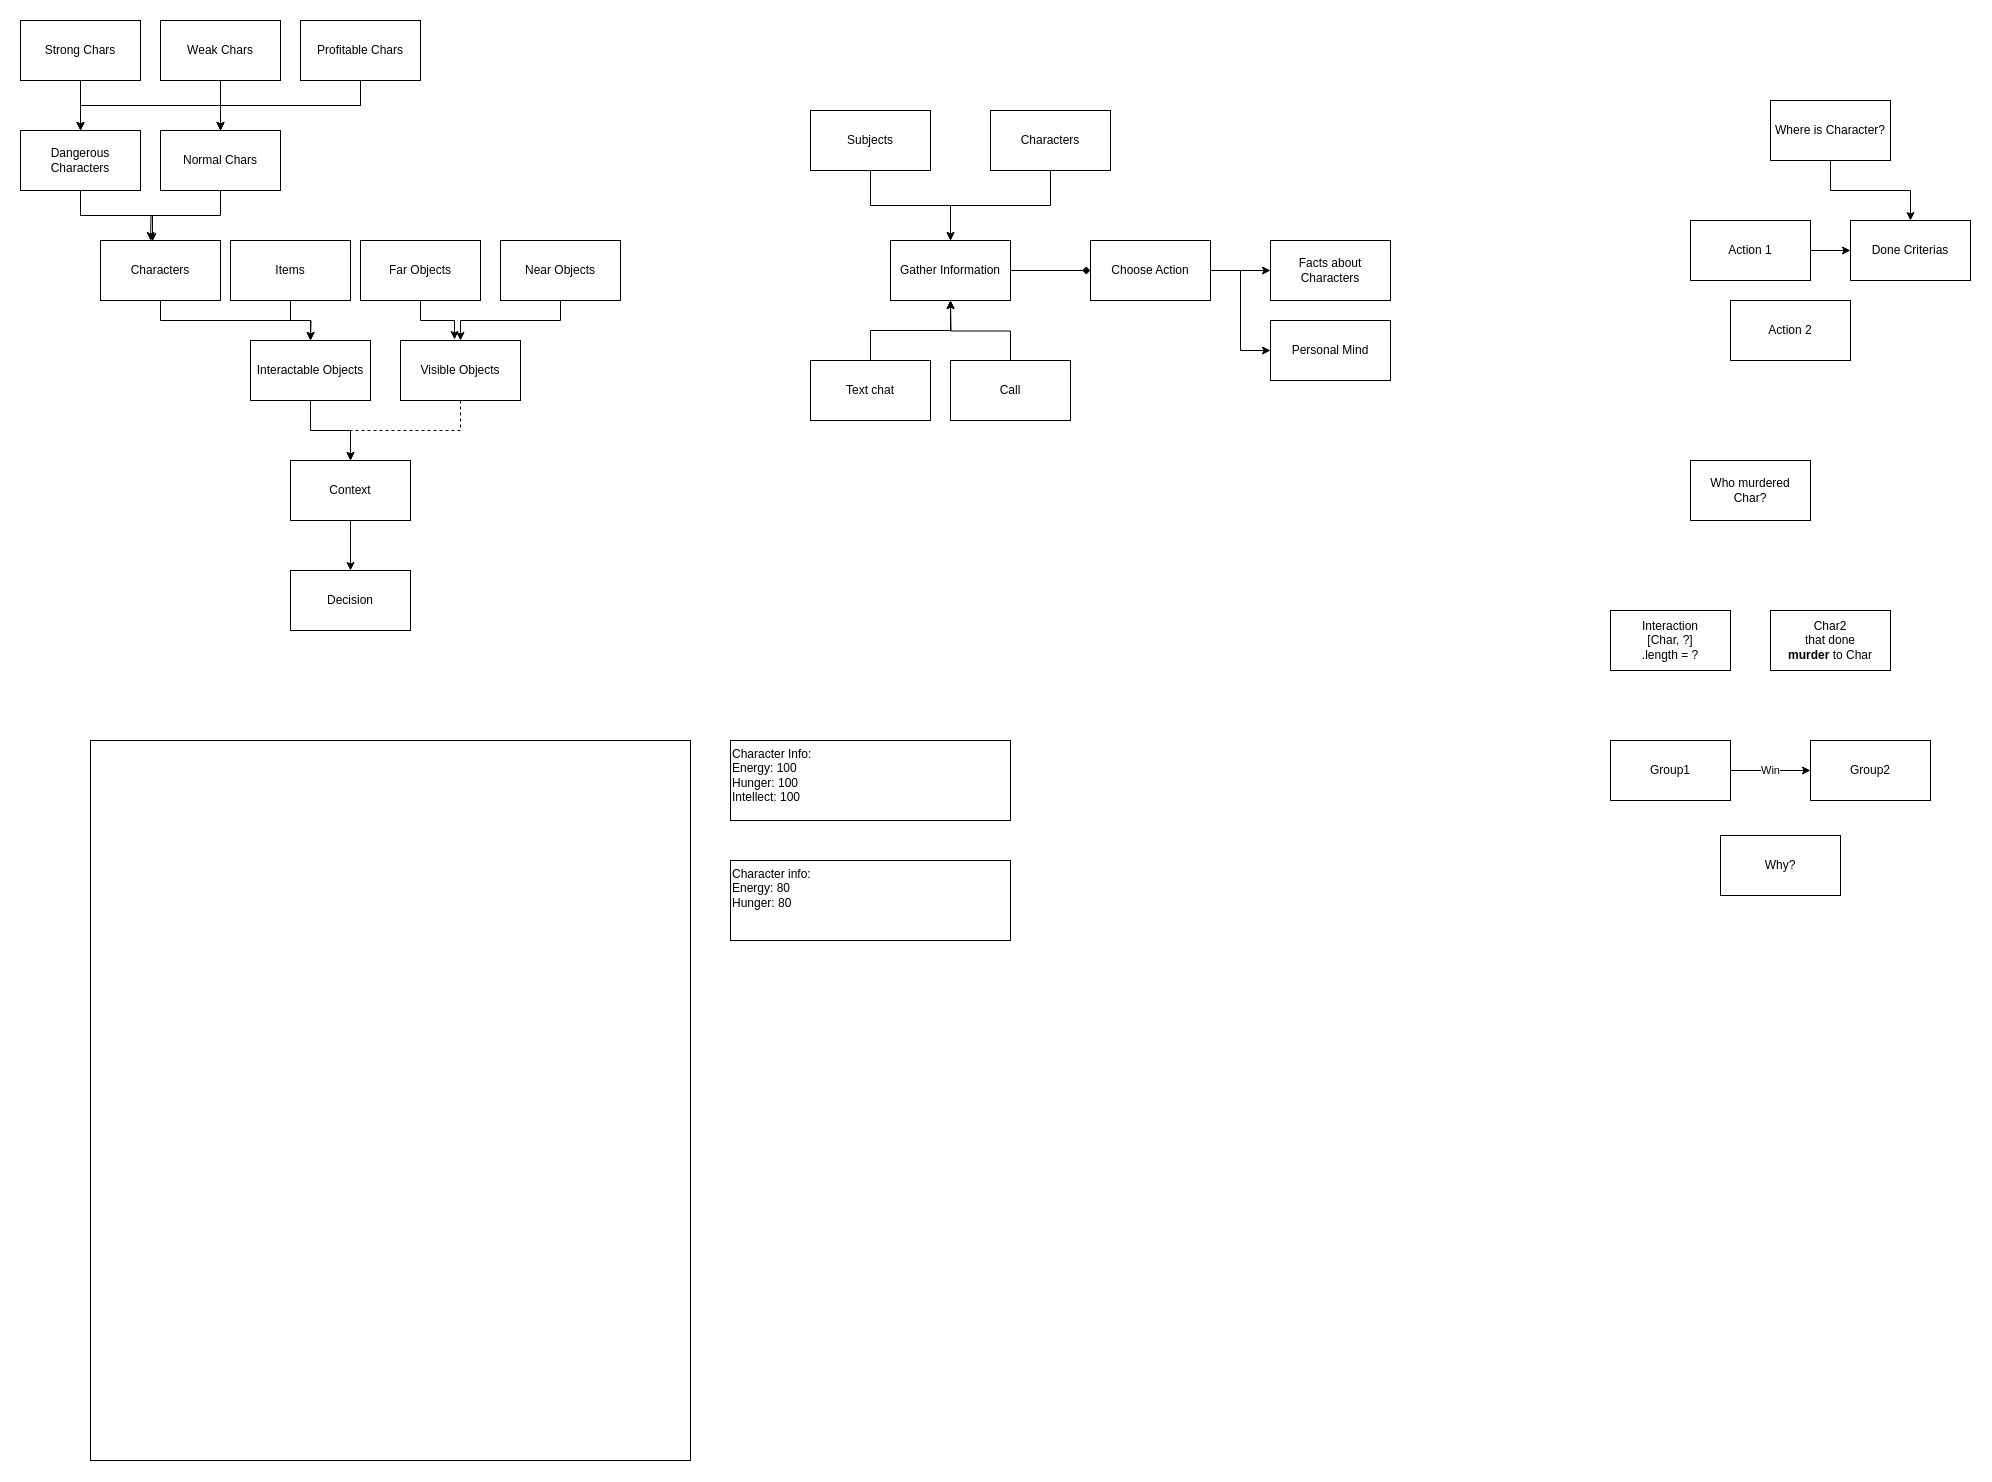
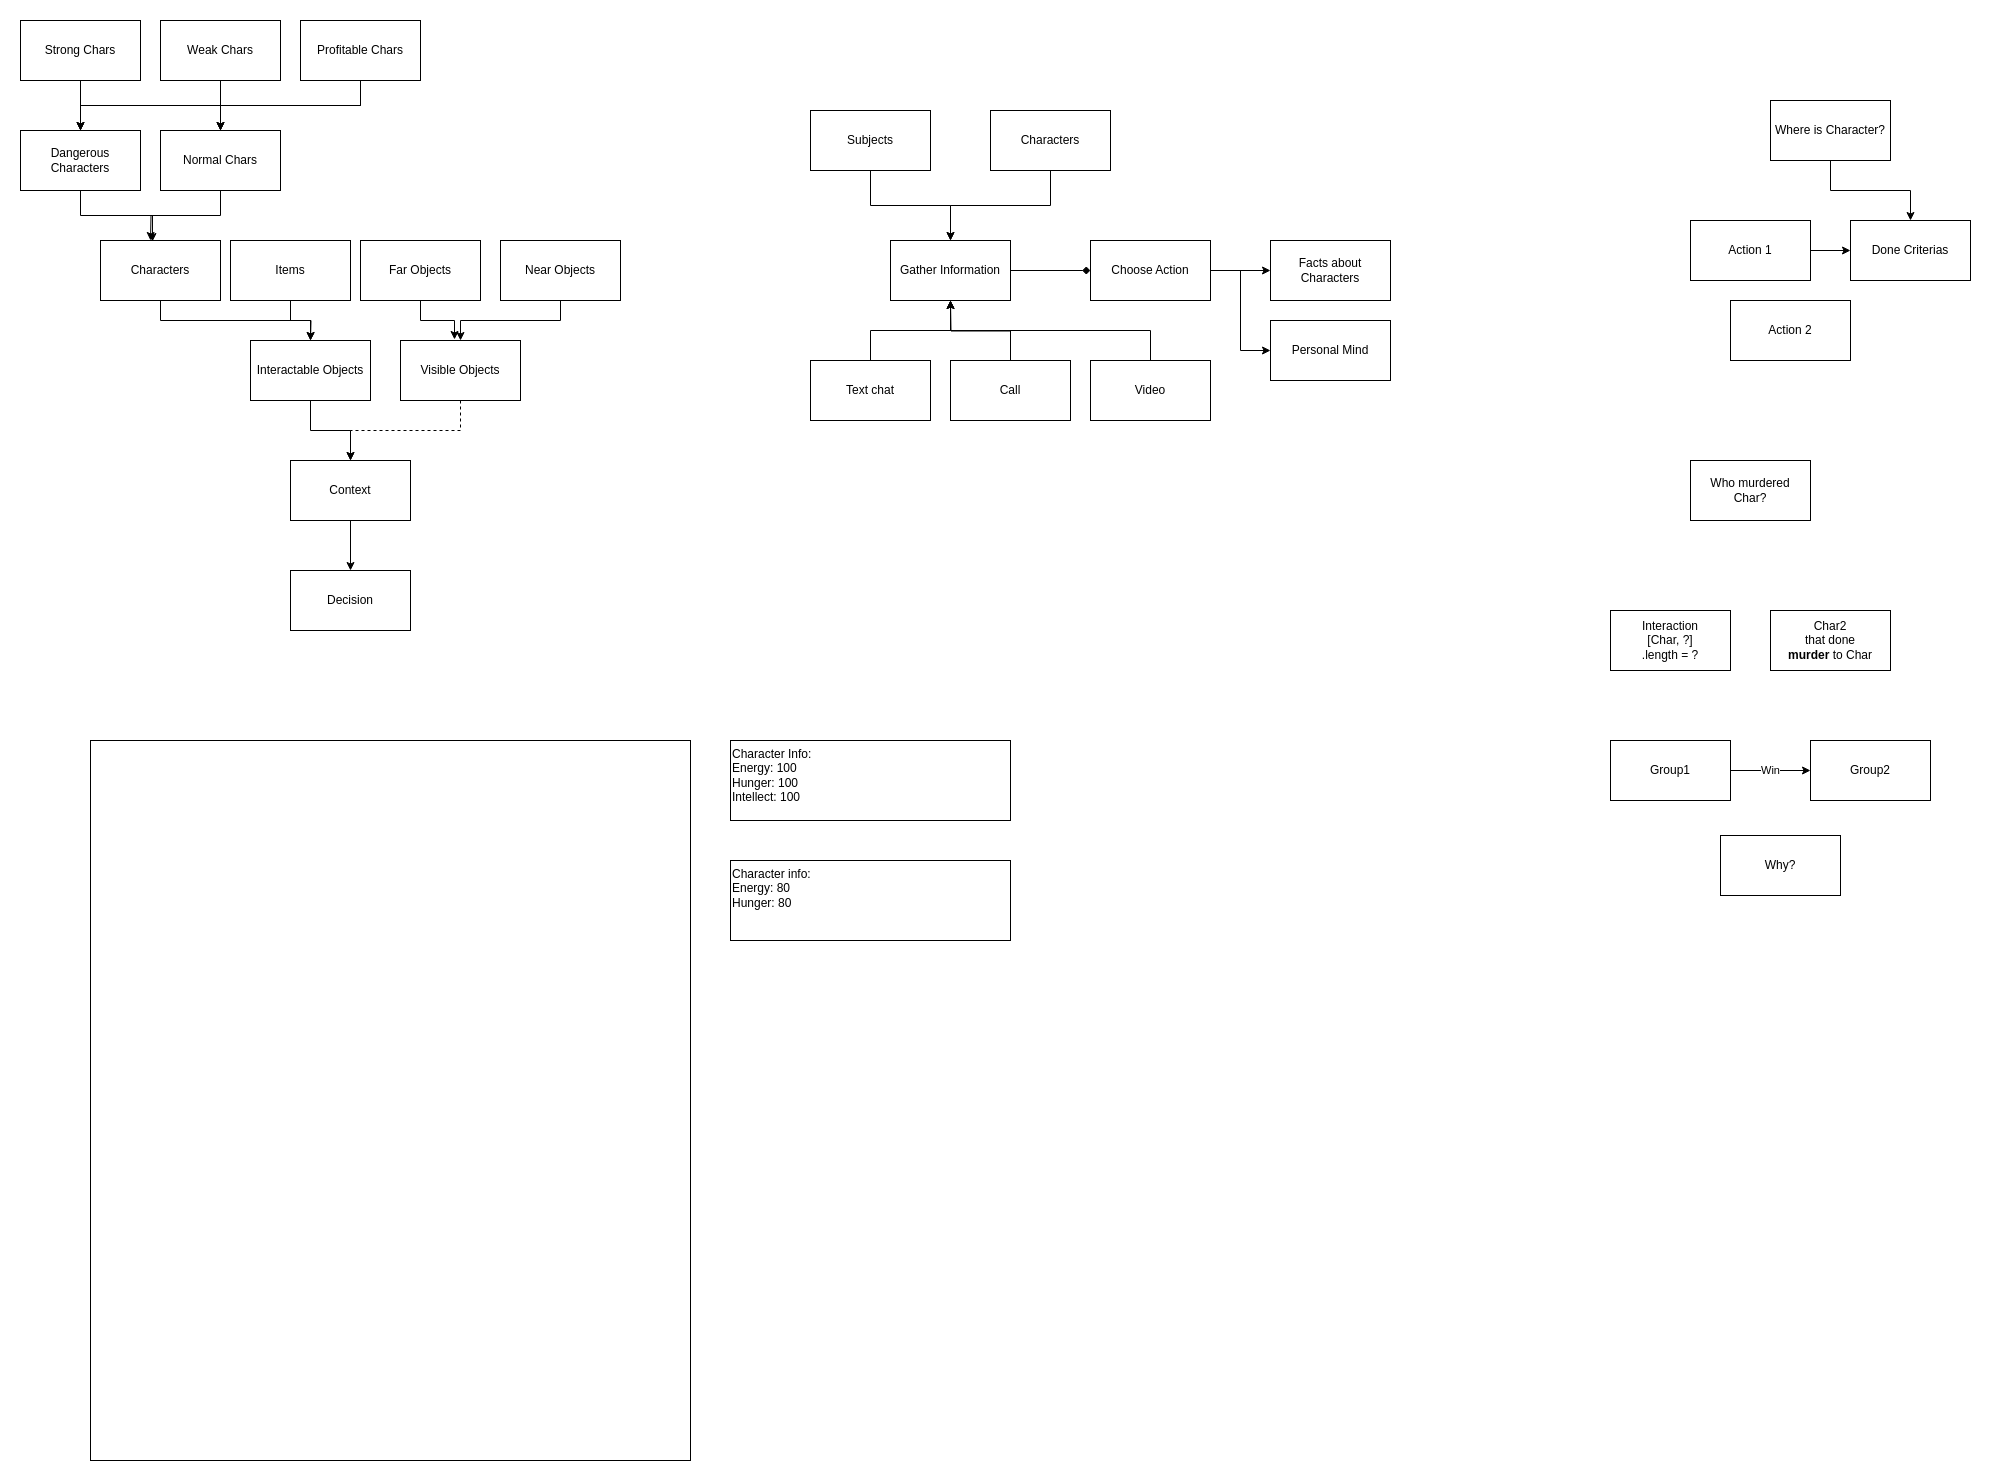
edge "Video" -> "Gather Information": added
node "Video": added
